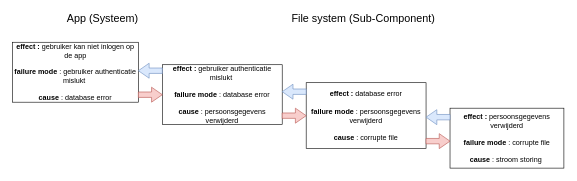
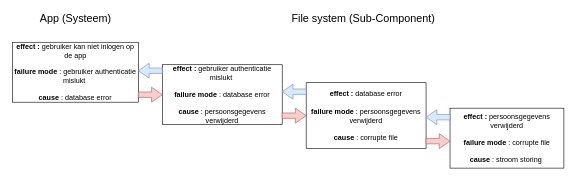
node "App (Systeem)": moved (102, 18) -> (75, 18)
